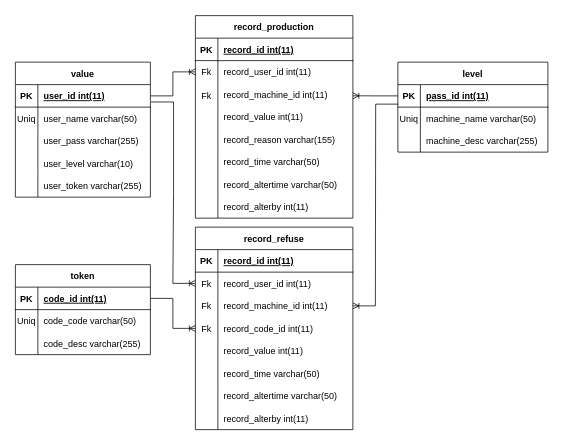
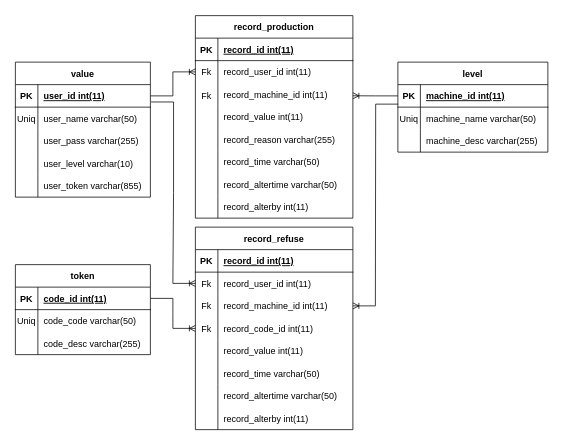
node "pass_id int(11)": label "pass_id int(11)" -> "machine_id int(11)"
node "record_reason varchar(155)": label "record_reason varchar(155)" -> "record_reason varchar(255)"
node "user_token varchar(255)": label "user_token varchar(255)" -> "user_token varchar(855)"
